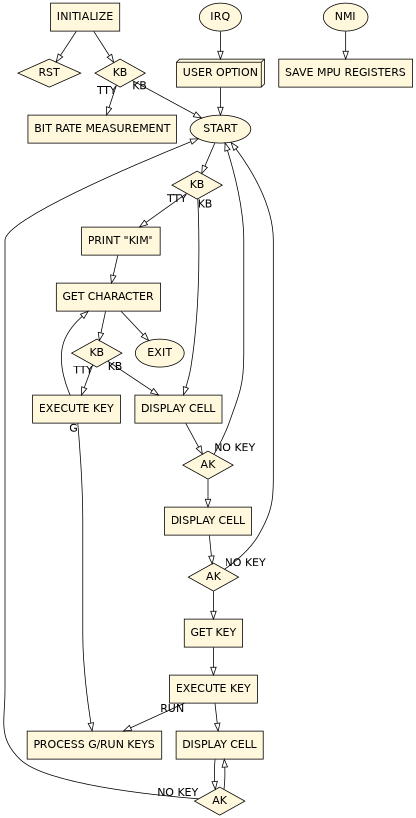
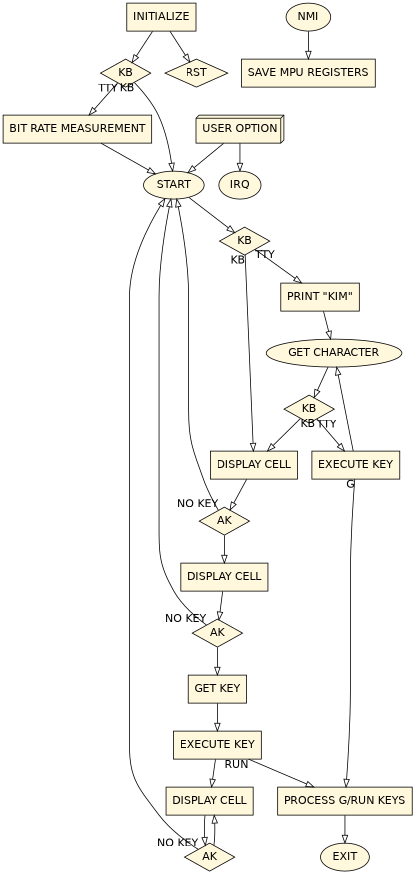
edge "IRQ" -> "USER OPTION": reversed
edge "BIT RATE MEASUREMENT" -> "START": added
node "GET CHARACTER": shape box -> ellipse
edge "GET CHARACTER" -> "EXIT": now "PROCESS G/RUN KEYS" -> "EXIT"
